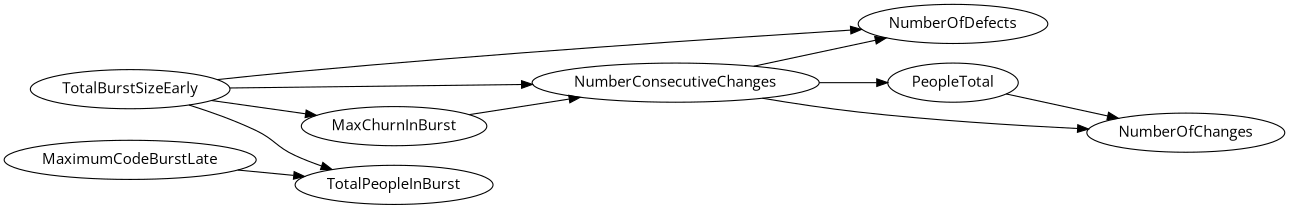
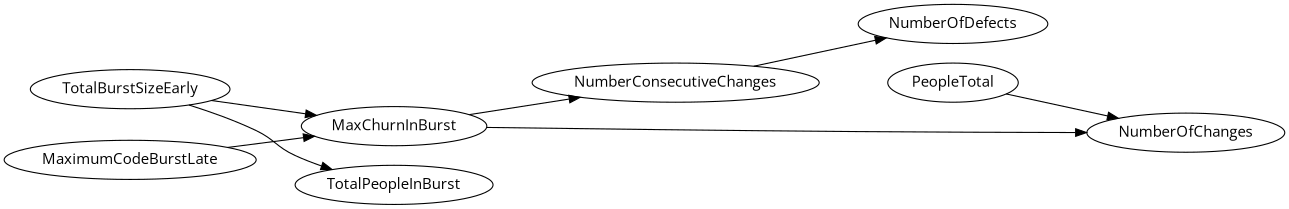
edge "TotalBurstSizeEarly" -> "NumberOfDefects": removed
edge "NumberConsecutiveChanges" -> "PeopleTotal": removed
edge "TotalBurstSizeEarly" -> "NumberConsecutiveChanges": removed
edge "NumberConsecutiveChanges" -> "NumberOfChanges": now "MaxChurnInBurst" -> "NumberOfChanges"
edge "MaximumCodeBurstLate" -> "TotalPeopleInBurst": now "MaximumCodeBurstLate" -> "MaxChurnInBurst"
